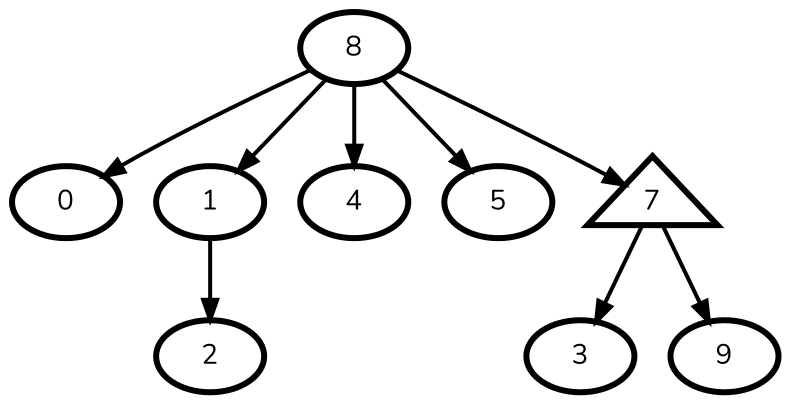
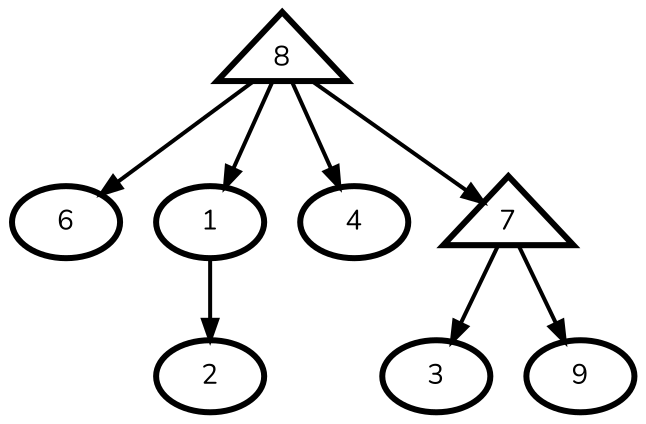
node "8": shape ellipse -> triangle
node "0": label "0" -> "6"
node "5": removed
